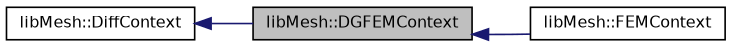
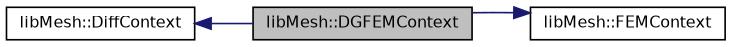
edge "libMesh::FEMContext" -> "libMesh::DGFEMContext": reversed
